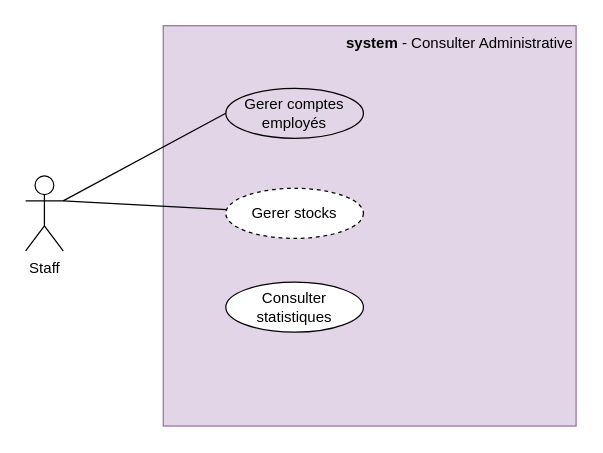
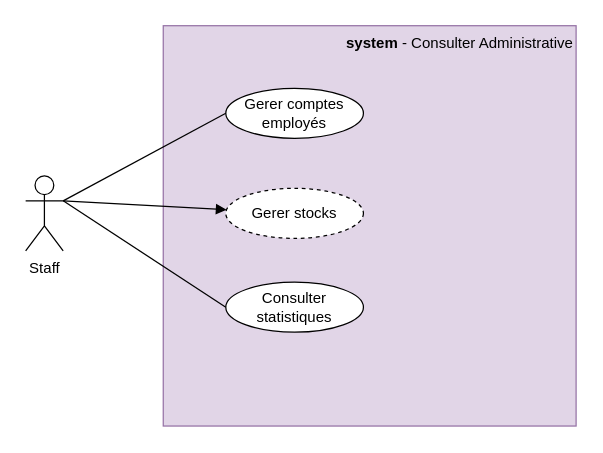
node "Gerer comptes employés": fillcolor #e1d5e7 -> #ffffff
edge "Staff" -- "Gerer stocks": arrowhead none -> block
edge "Staff" -- "Consulter statistiques": added
